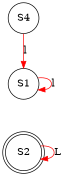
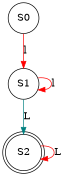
node "S4": label "S4" -> "S0"
edge "S1" -> "S2": added, label "L"
